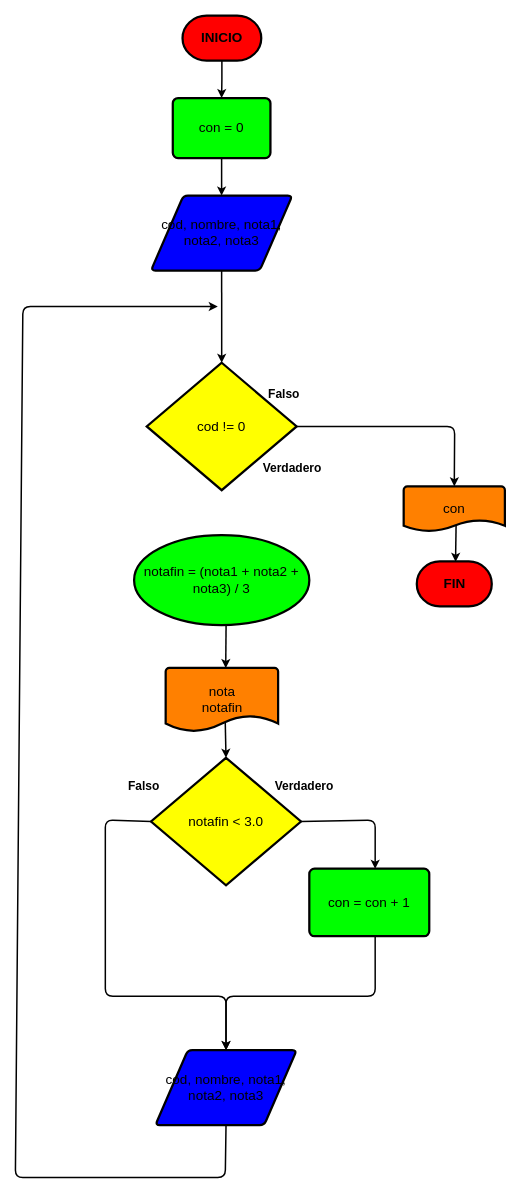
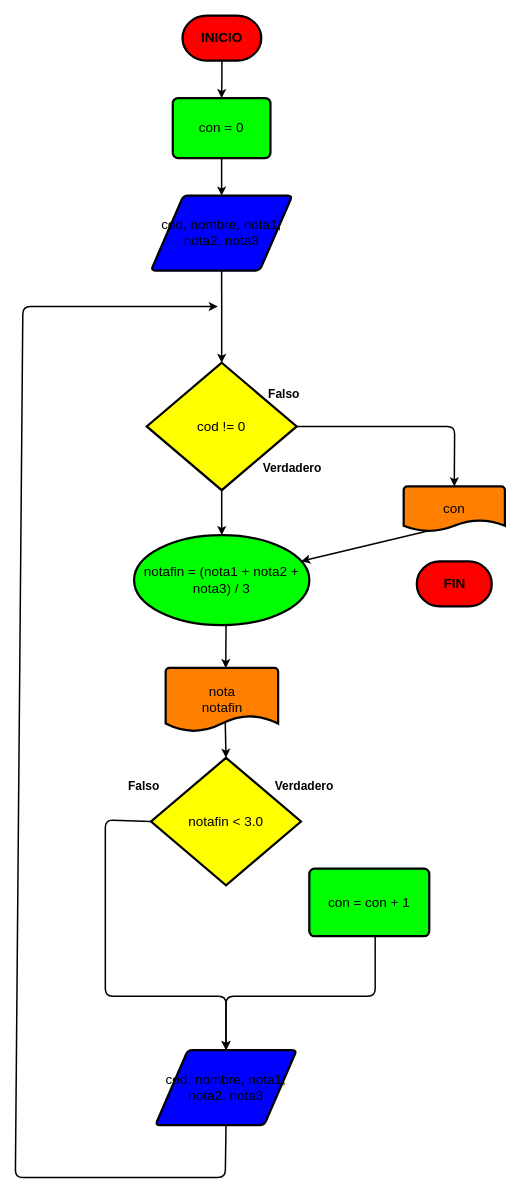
edge "cod != 0" -> "notafin = (nota1 + nota2 + nota3) / 3": added
edge "con" -> "FIN": now "con" -> "notafin = (nota1 + nota2 + nota3) / 3"
edge "notafin < 3.0" -> "con = con + 1": removed
